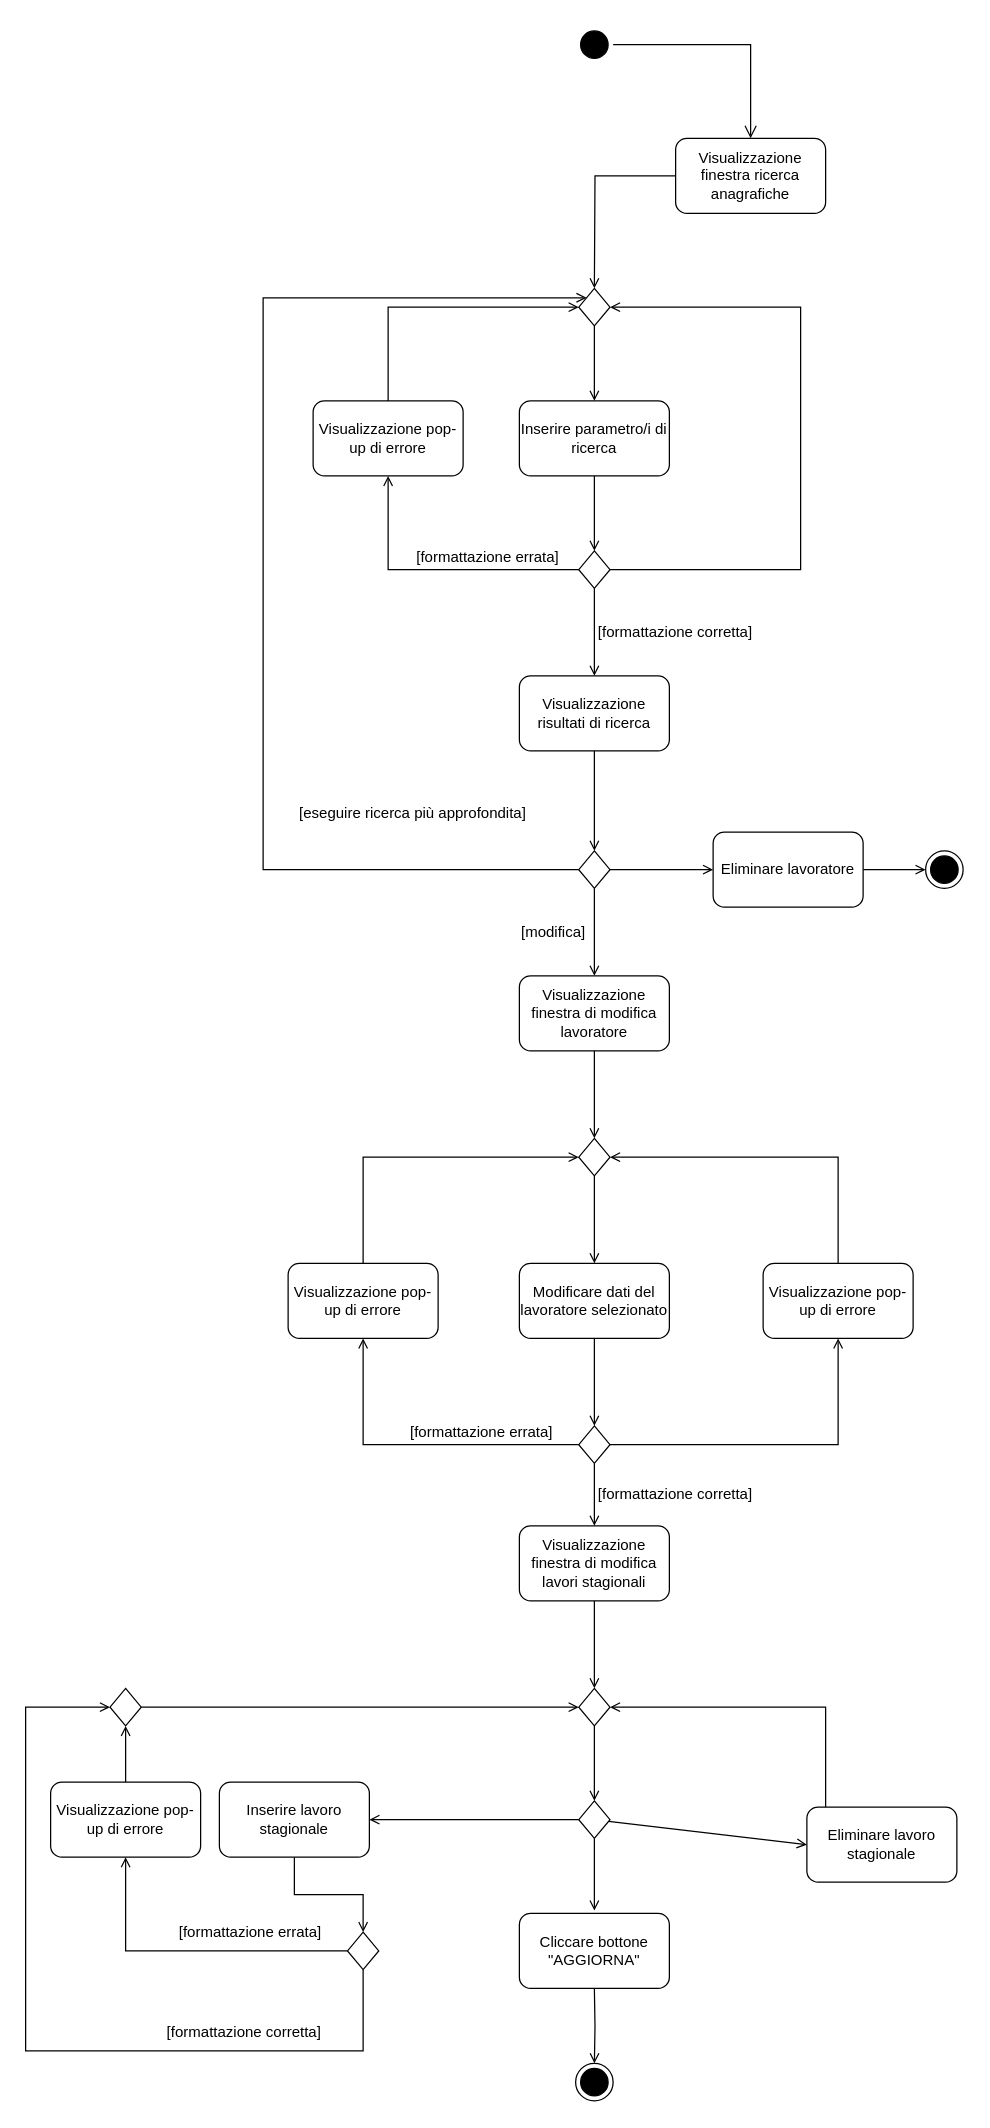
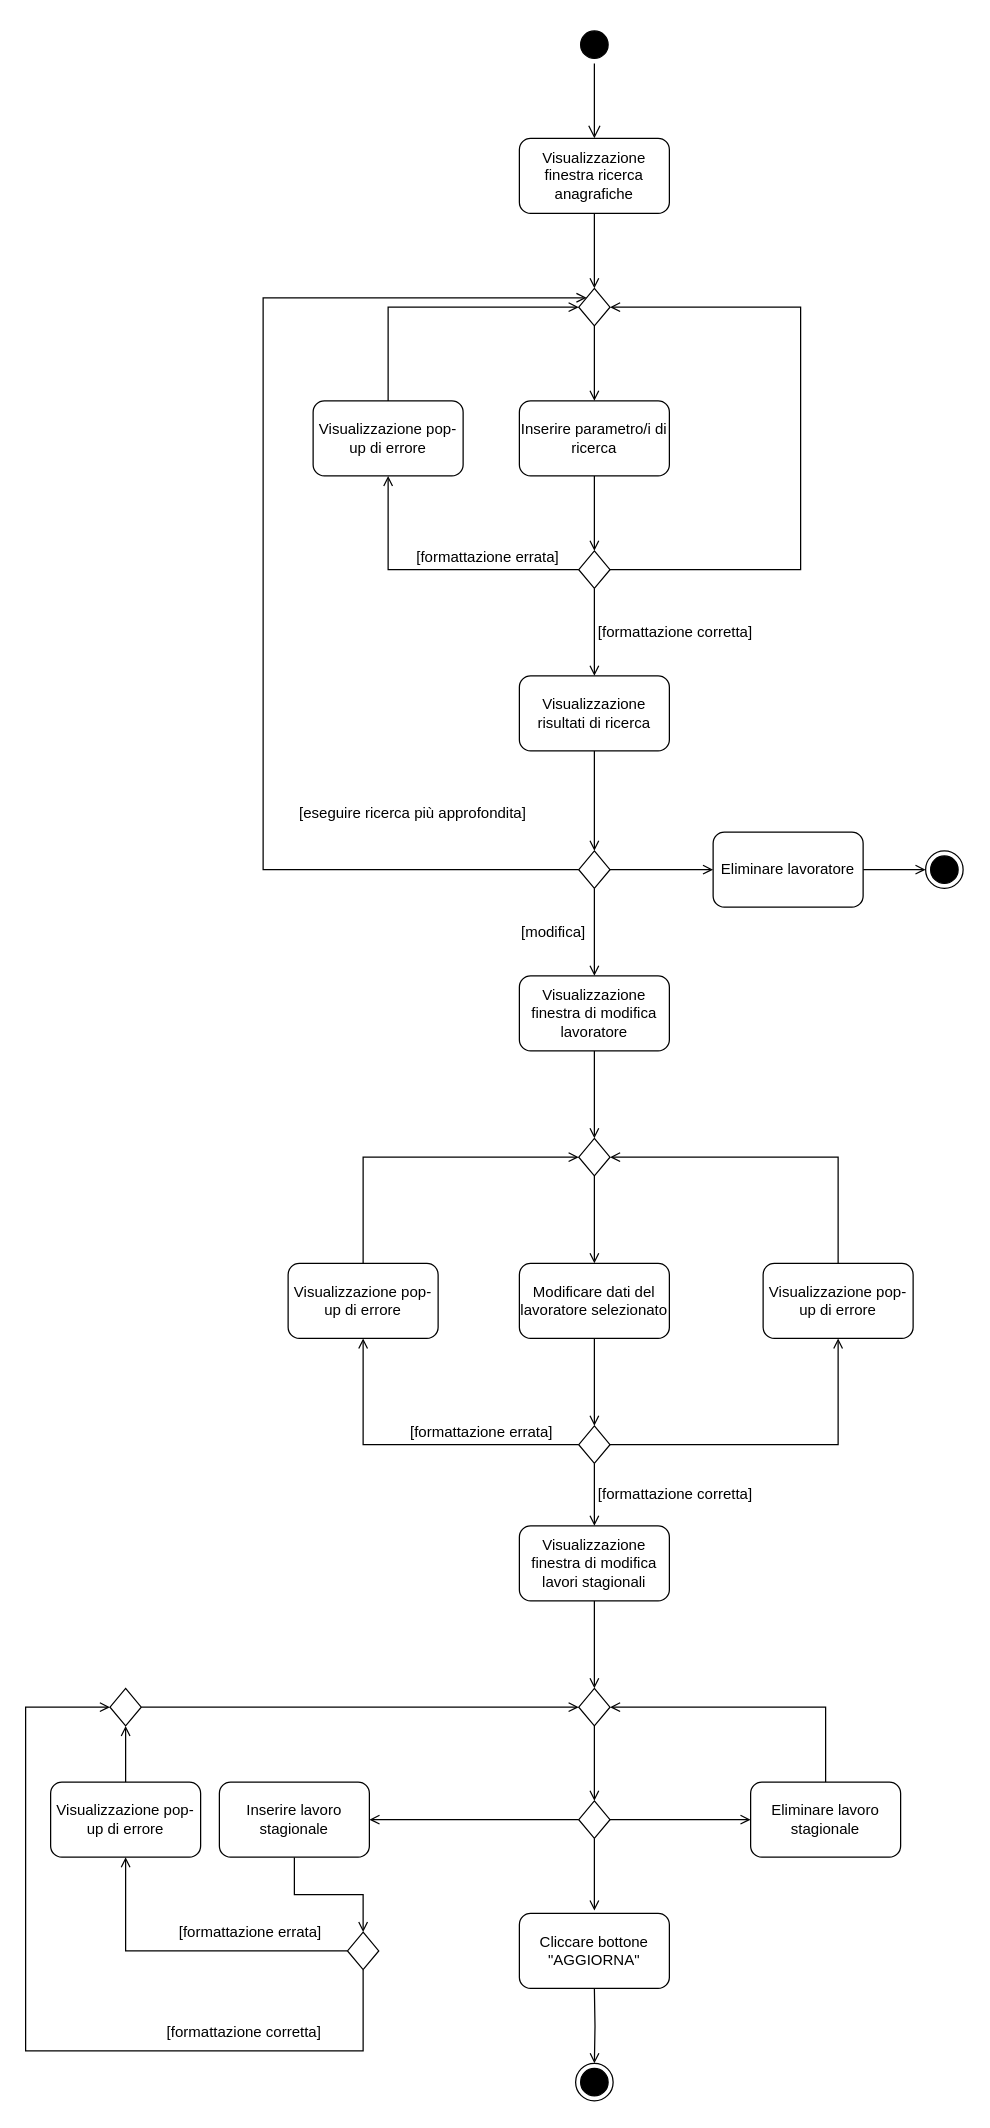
node "Visualizzazione finestra ricerca anagrafiche": moved (751, 176) -> (594, 176)
node "Eliminare lavoro stagionale": moved (882, 1844) -> (826, 1819)
